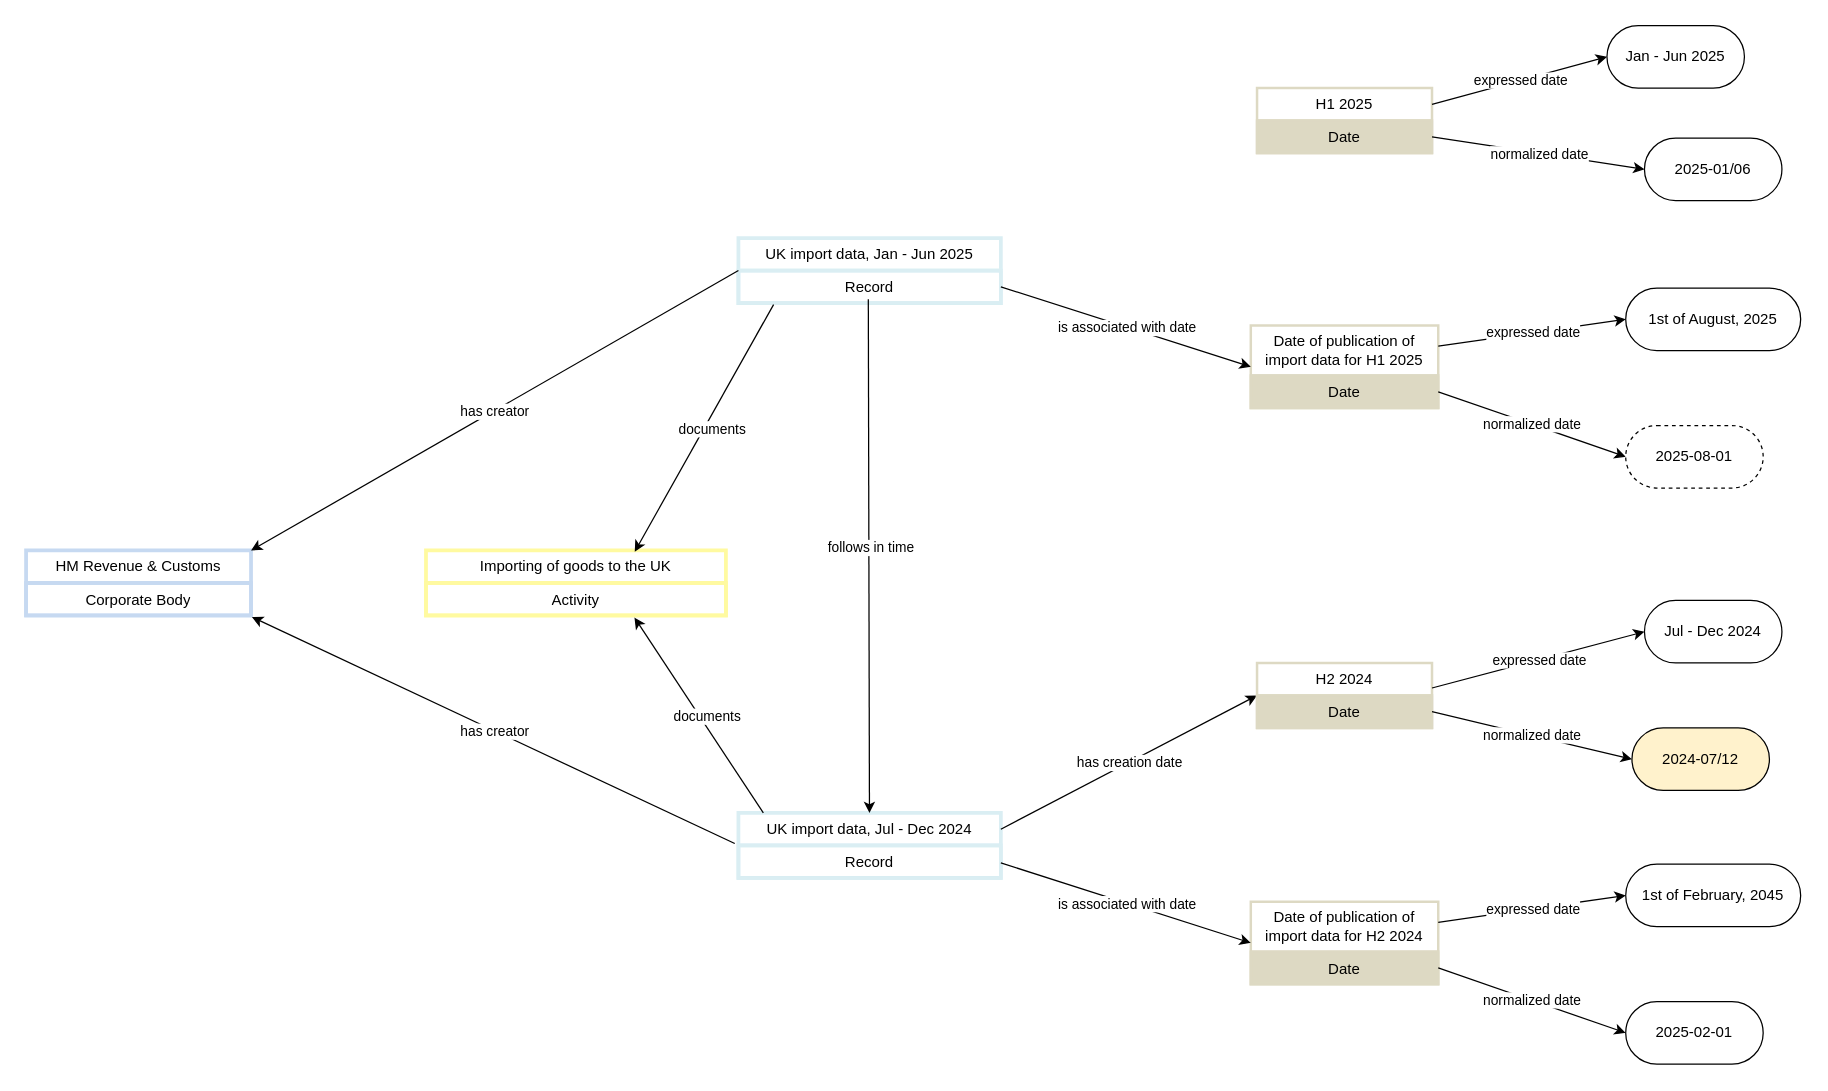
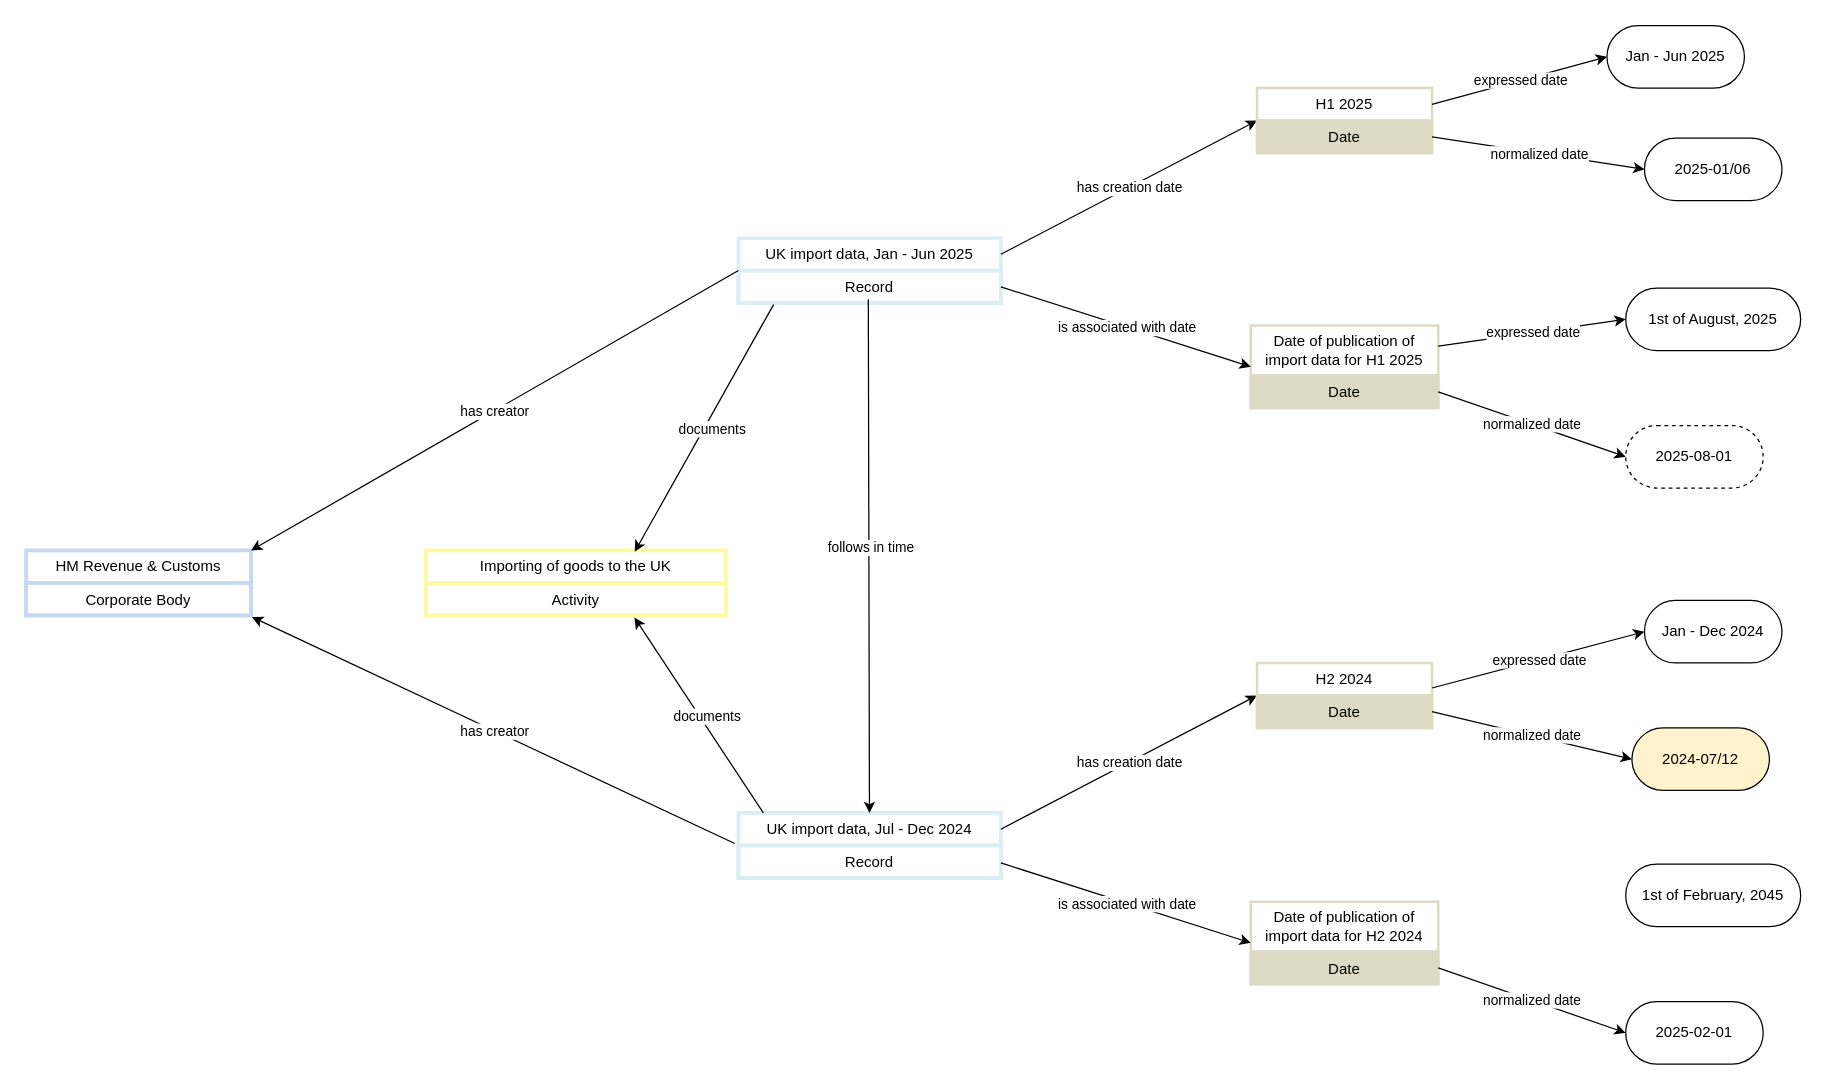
edge "UK import data, Jan - Jun 2025" -> "H1 2025": added, label "has creation date"
node "Jul - Dec 2024": label "Jul - Dec 2024" -> "Jan - Dec 2024"
edge "Date of publication of import data for H2 2024" -> "1st of February, 2045": removed, label "expressed date"
